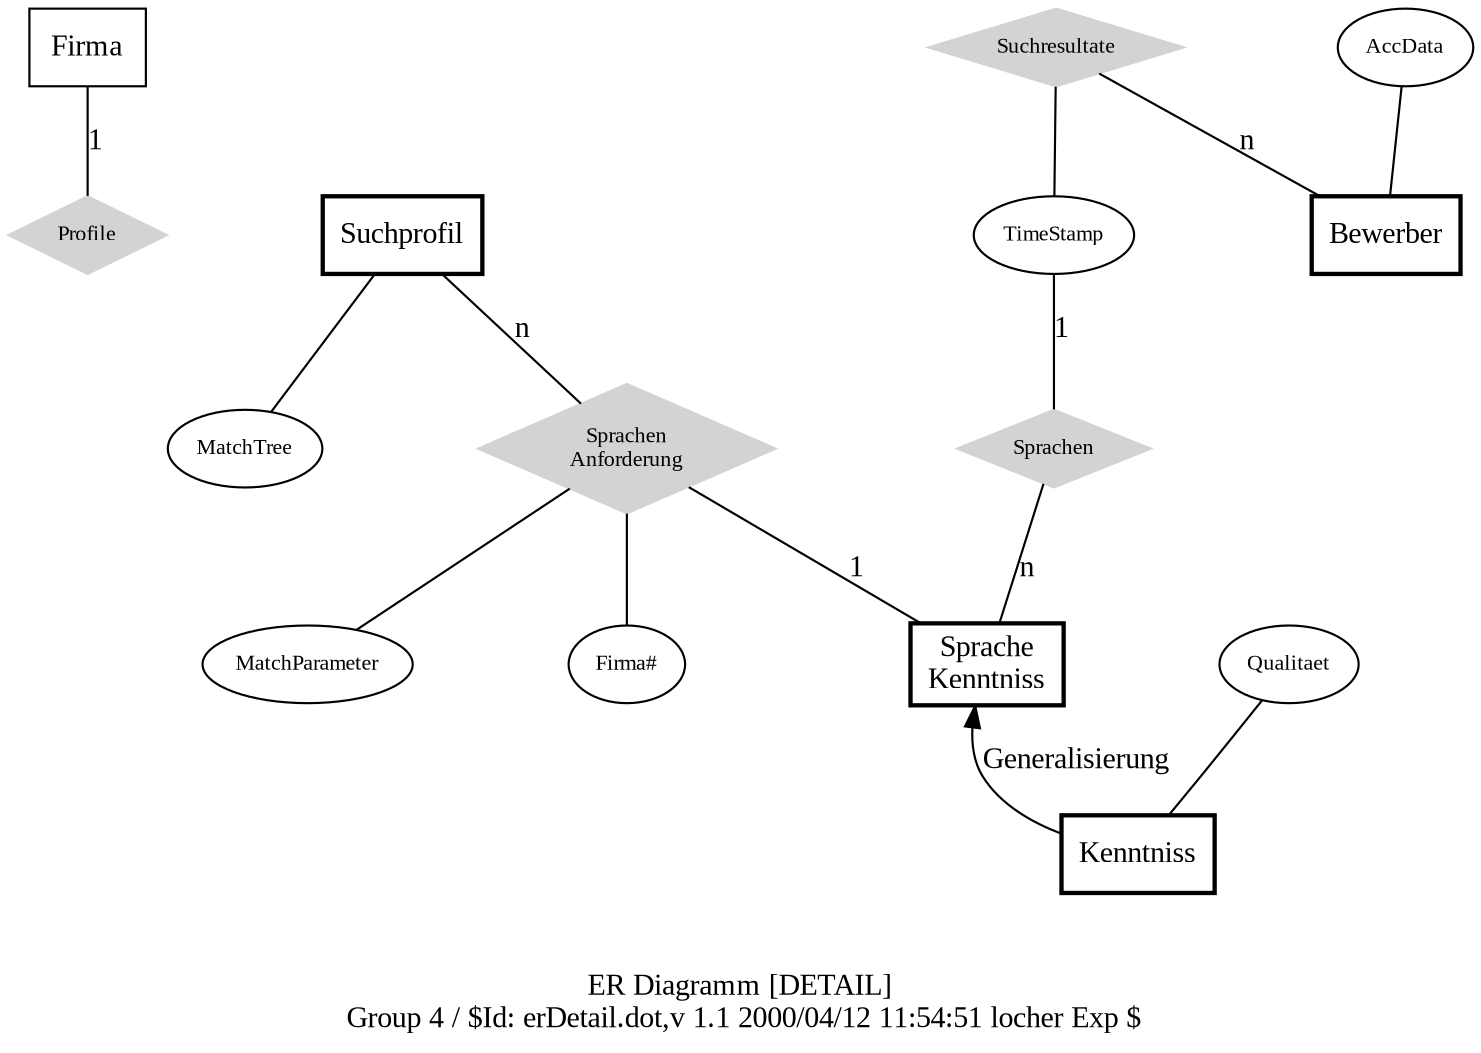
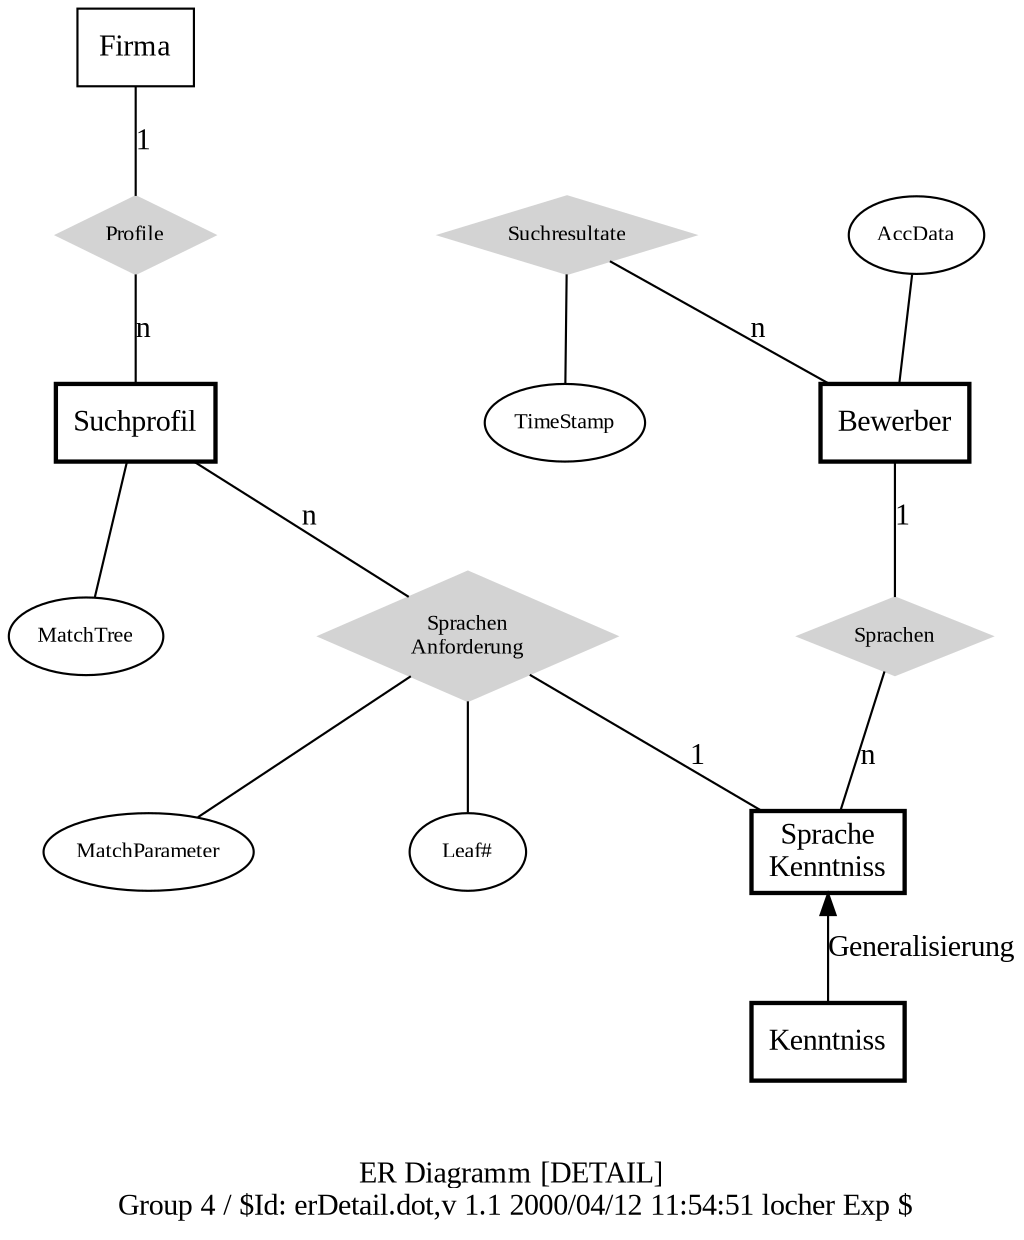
edge "Profile" -- "Suchprofil": added, label "n"
edge "TimeStamp" -- "Sprachen": now "Bewerber" -- "Sprachen"
node "Firma#": label "Firma#" -> "Leaf#"
node "Qualitaet": removed
